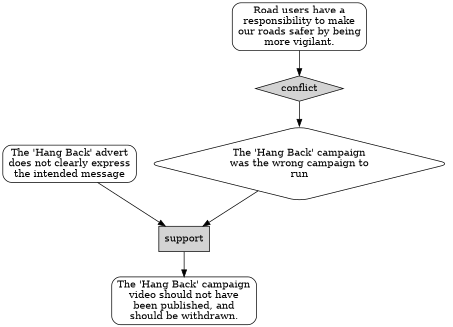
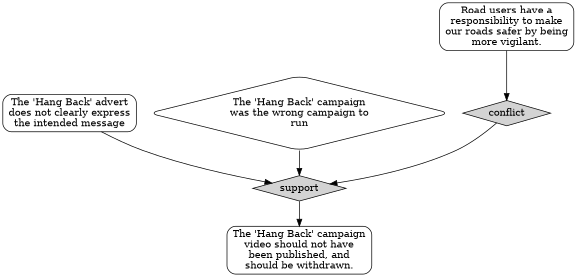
edge "conflict" -> "The 'Hang Back' campaign was the wrong campaign to run": now "conflict" -> "support"
node "support": shape box -> diamond
